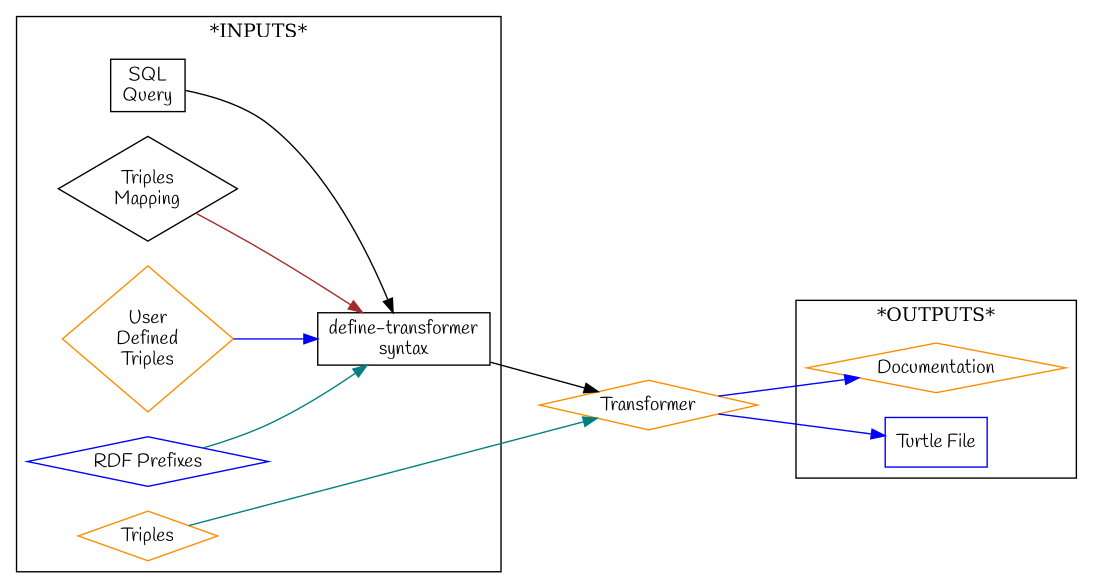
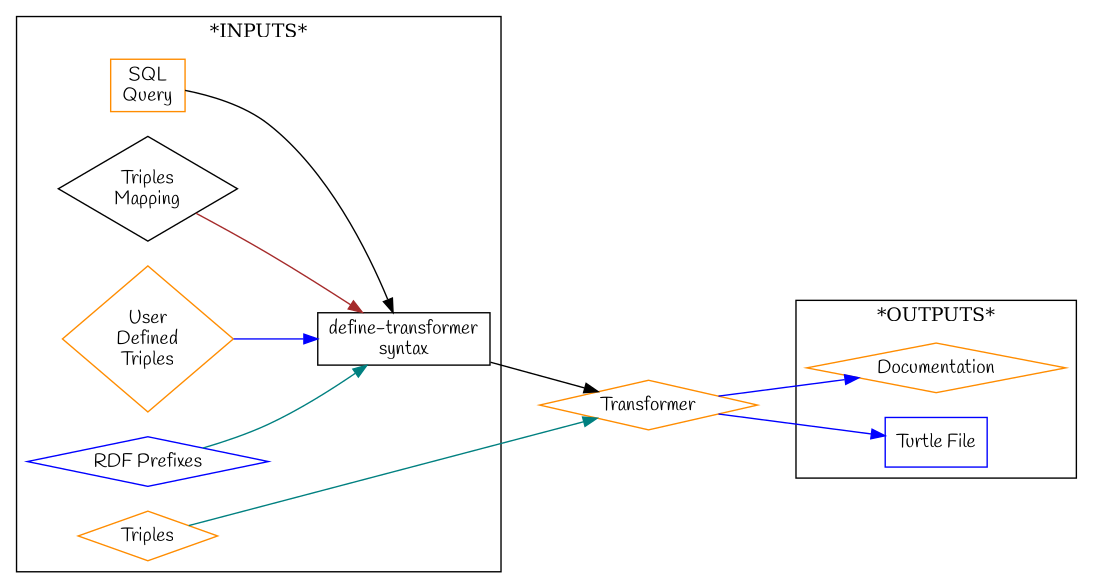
node "SQL Query": color black -> darkorange
